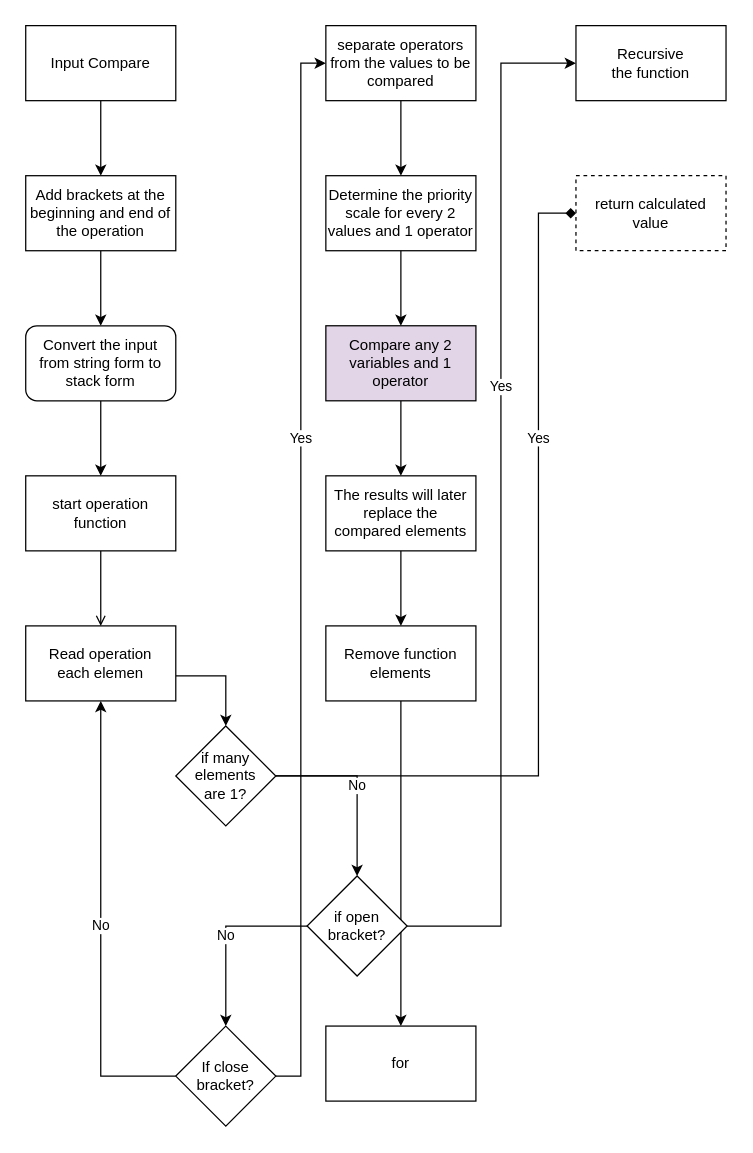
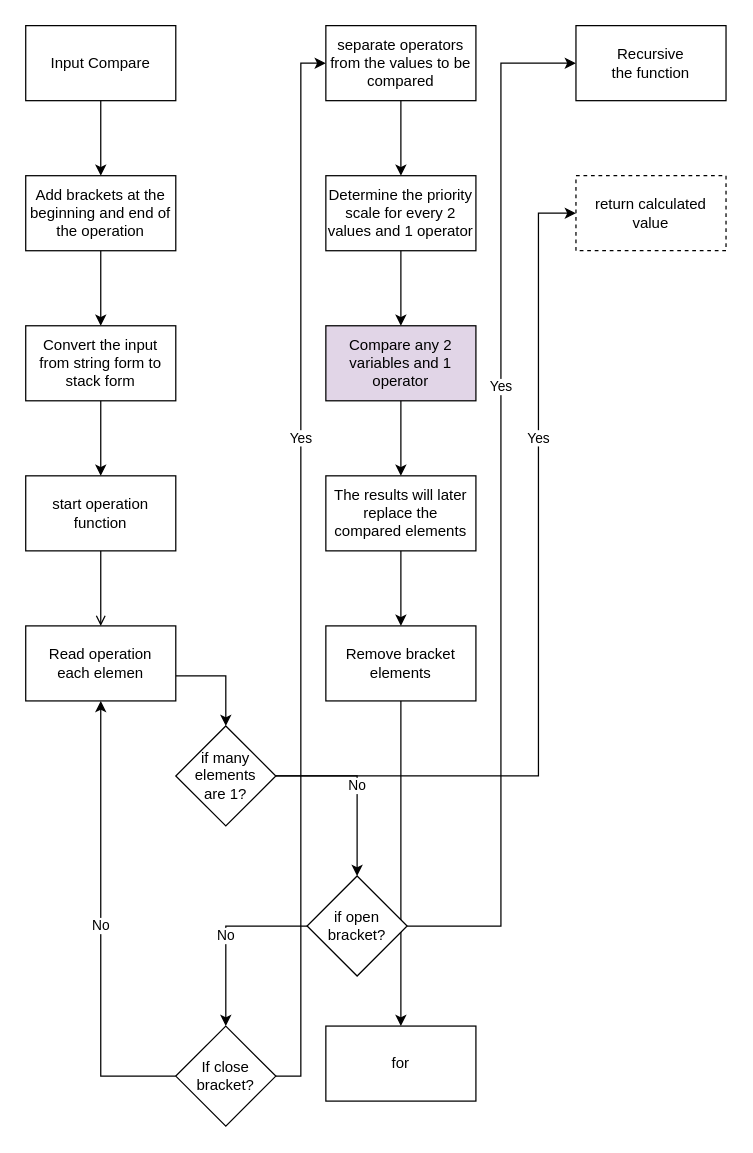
edge "if many elements are 1?" -> "return calculated value": arrowhead diamond -> classic
node "Convert the input from string form to stack form": shape rounded rectangle -> rectangle
node "Remove function elements": label "Remove function elements" -> "Remove bracket elements"
